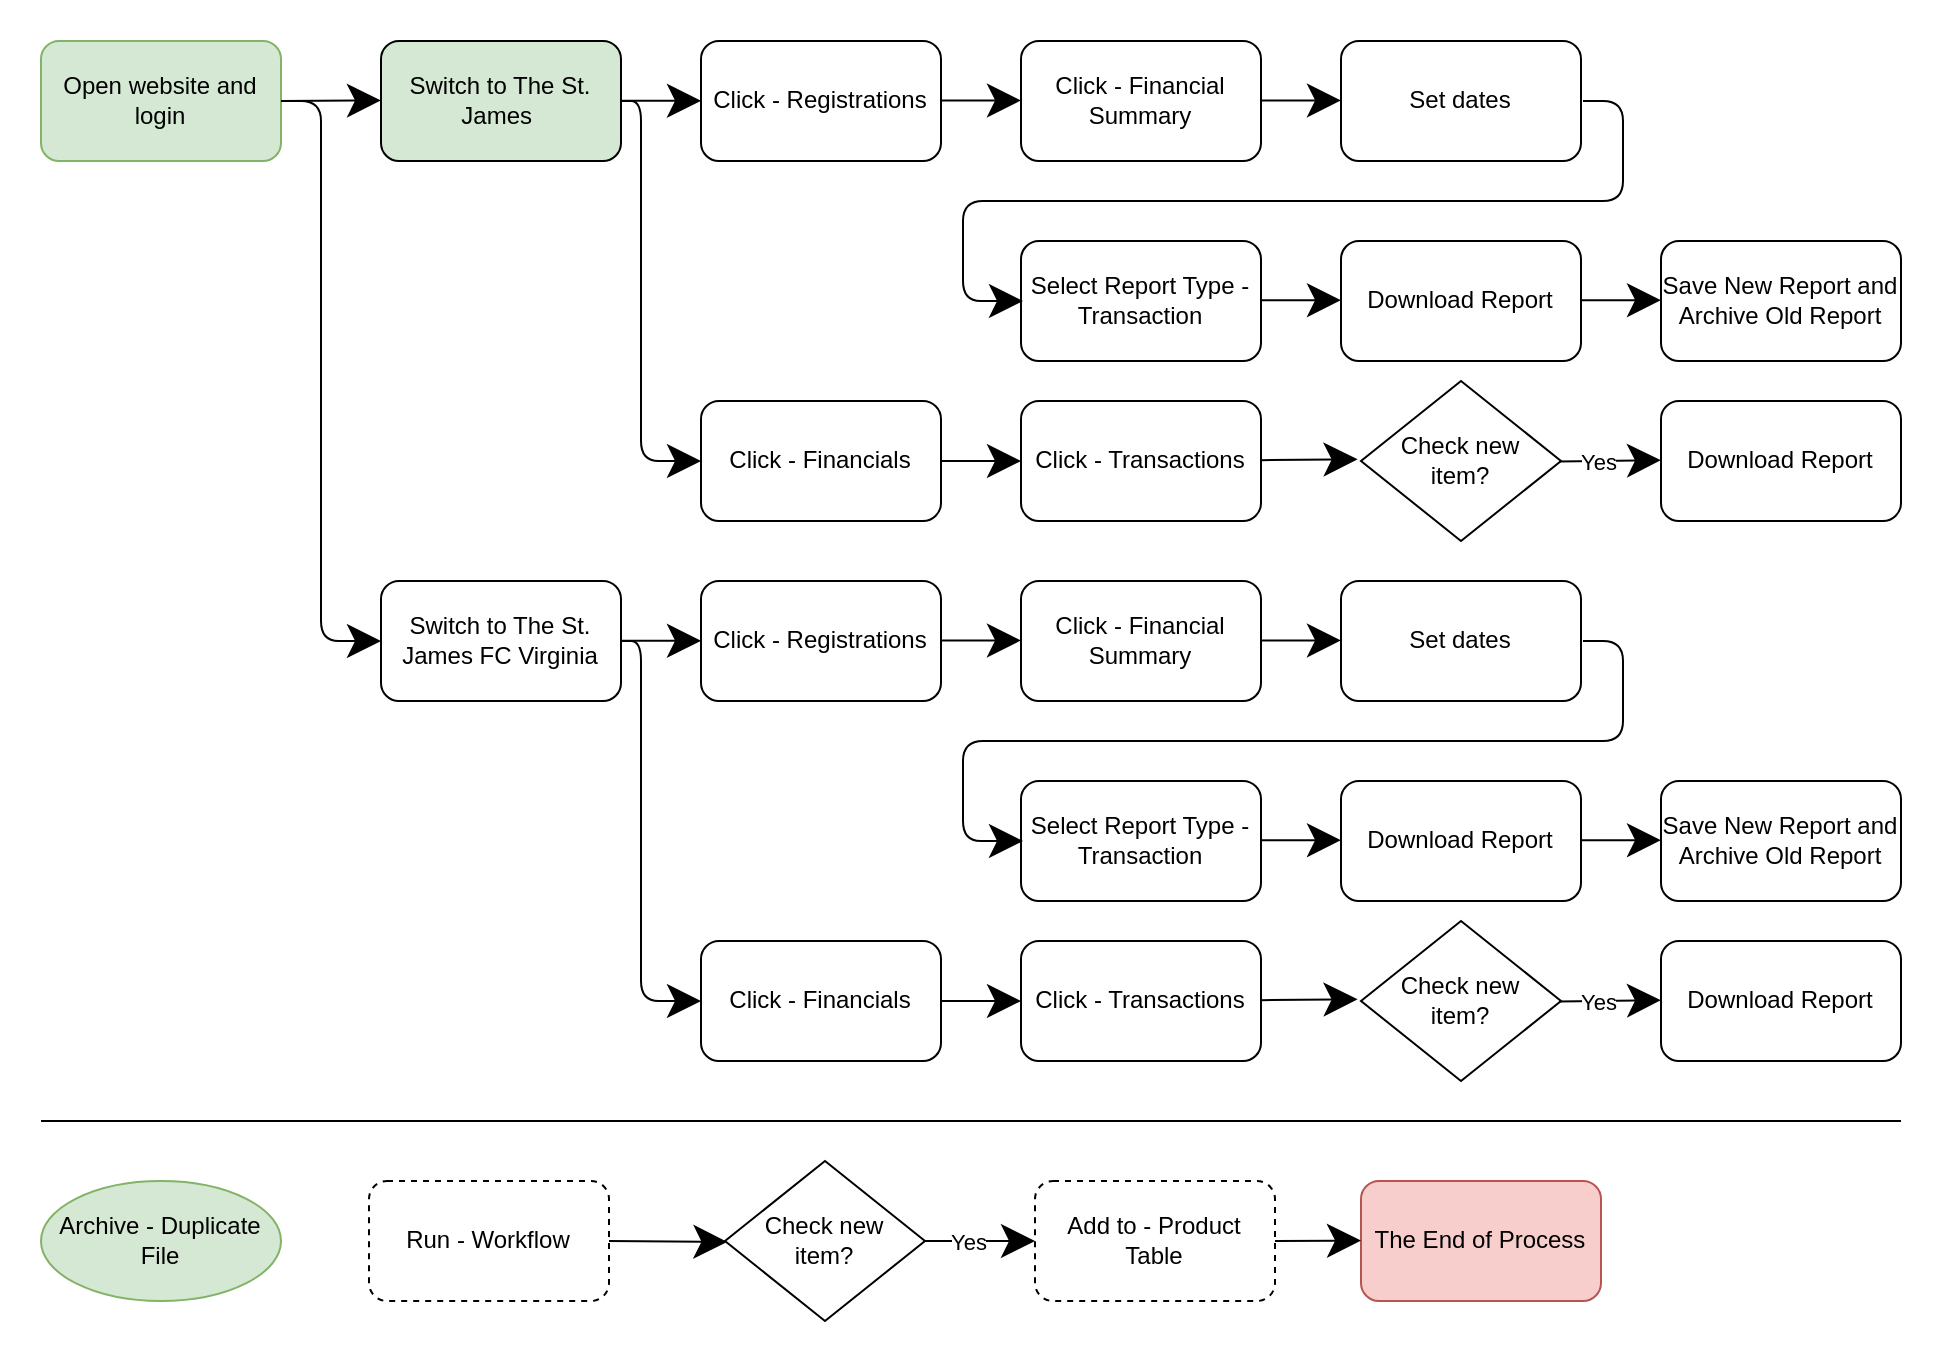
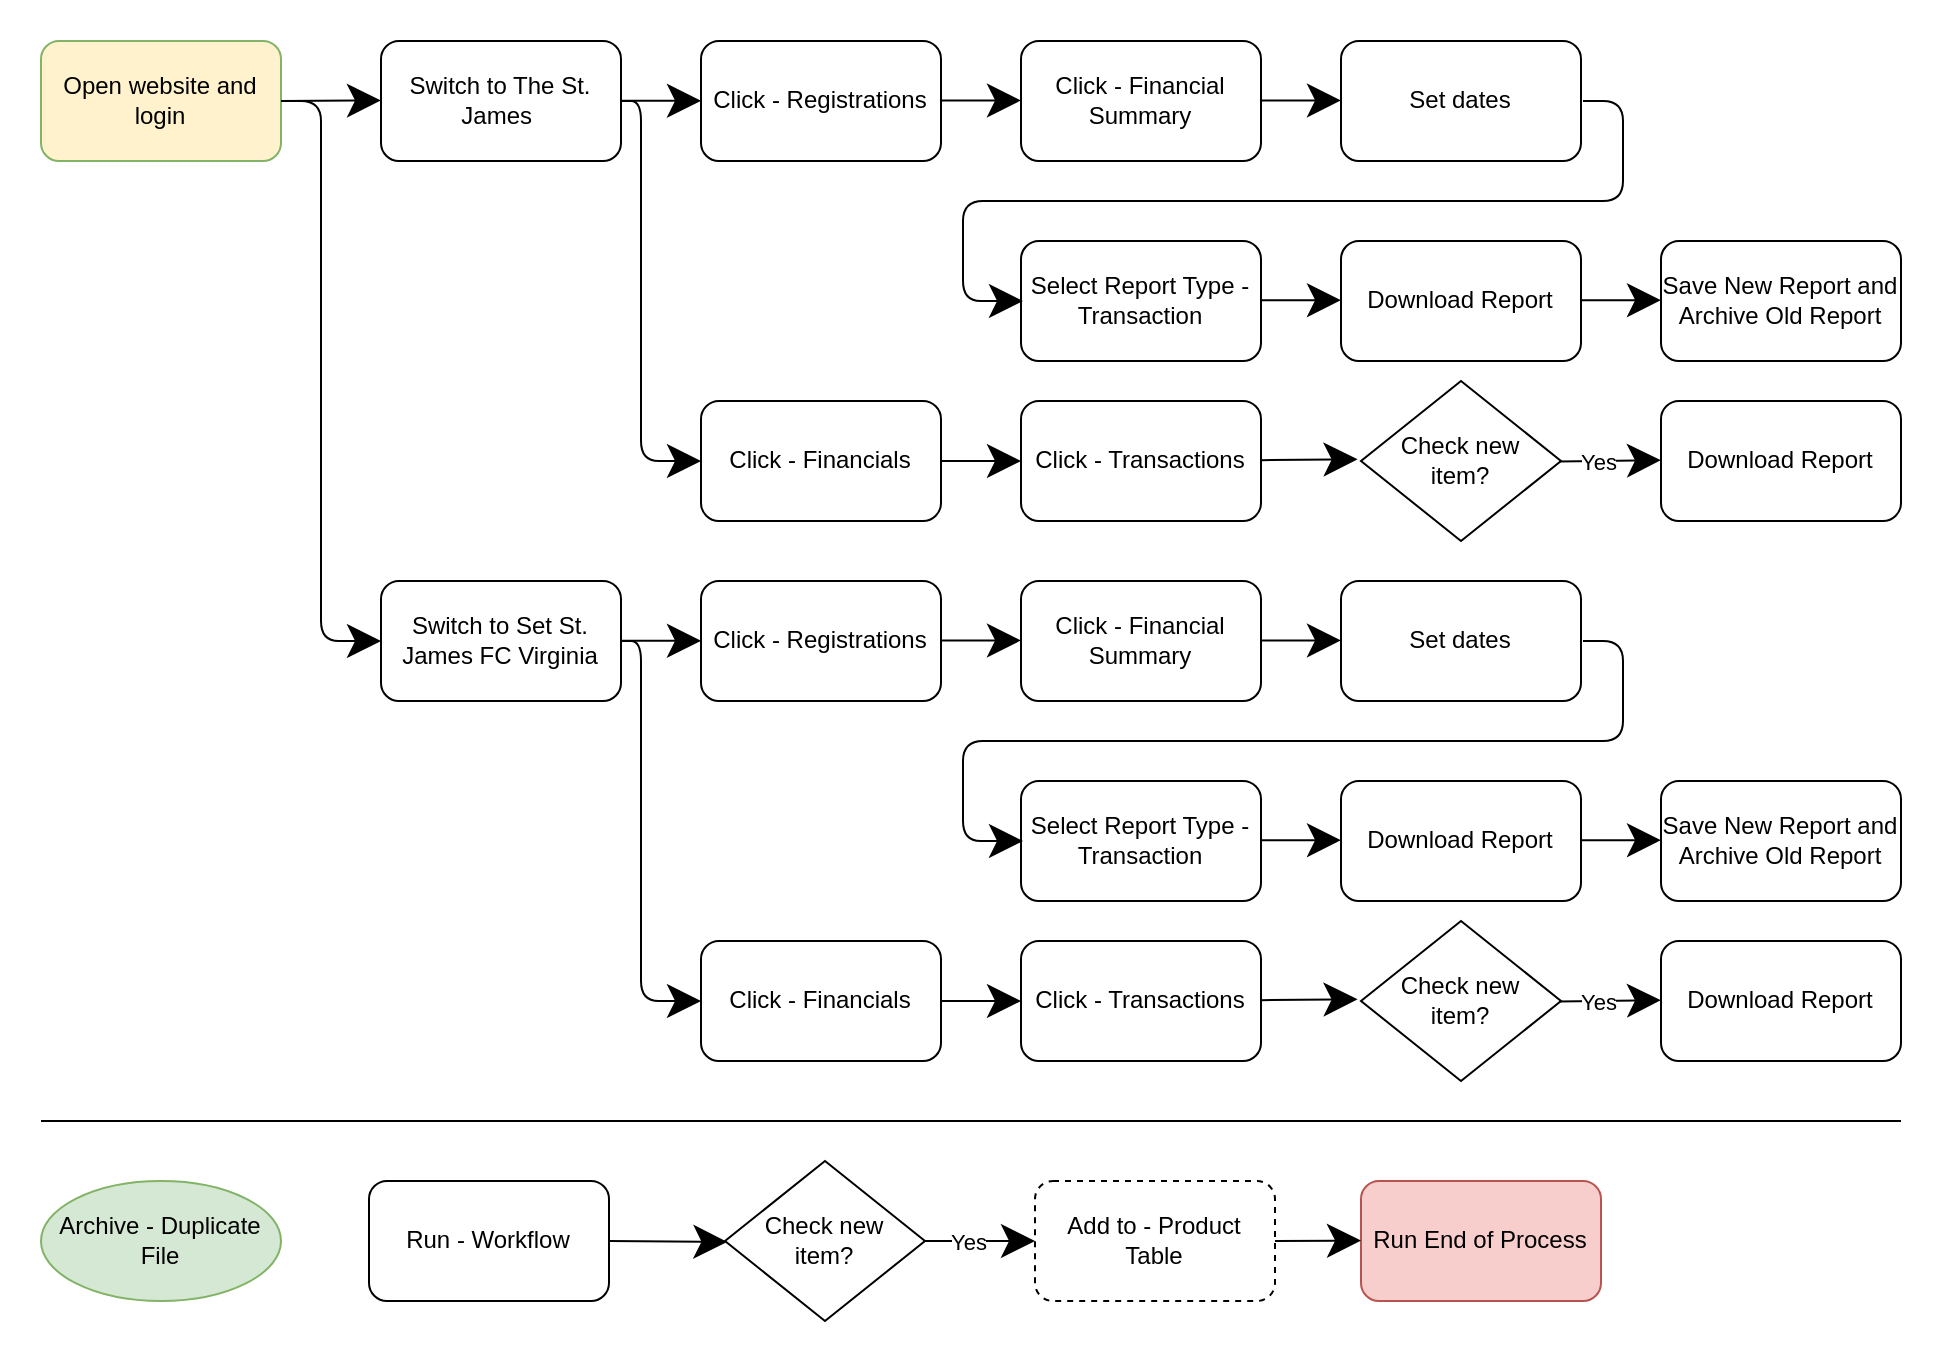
node "Open website and login": fillcolor #d5e8d4 -> #fff2cc
node "Switch to The St. James": fillcolor #d5e8d4 -> #ffffff
node "Switch to The St. James FC Virginia": label "Switch to The St. James FC Virginia" -> "Switch to Set St. James FC Virginia"
node "Run - Workflow": style dashed -> solid
node "The End of Process": label "The End of Process" -> "Run End of Process"
